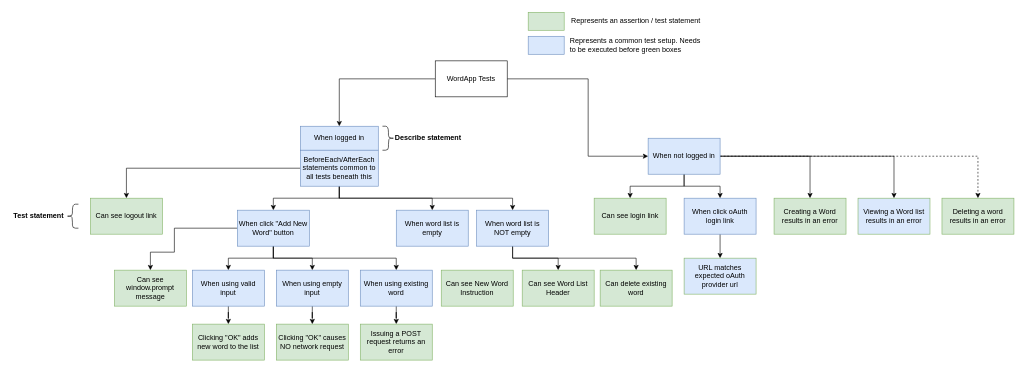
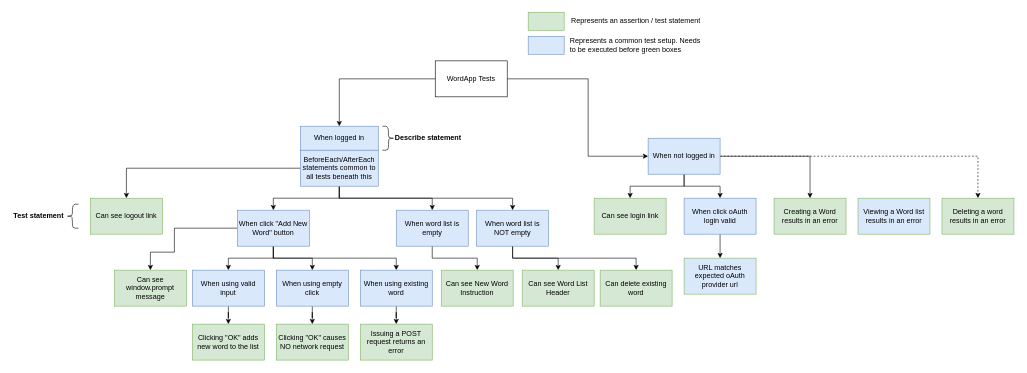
edge "When not logged in" -> "Viewing a Word list results in an error": removed
node "When click oAuth login link": label "When click oAuth login link" -> "When click oAuth login valid"
edge "When word list is empty" -> "Can see New Word Instruction": added
node "When using empty input": label "When using empty input" -> "When using empty click"
